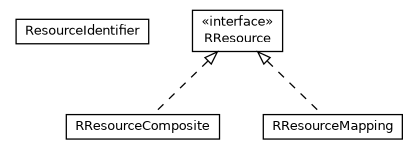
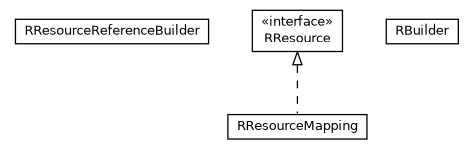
node "ResourceIdentifier": removed
node "RResourceReferenceBuilder": added
node "RBuilder": added
node "RResourceComposite": removed
